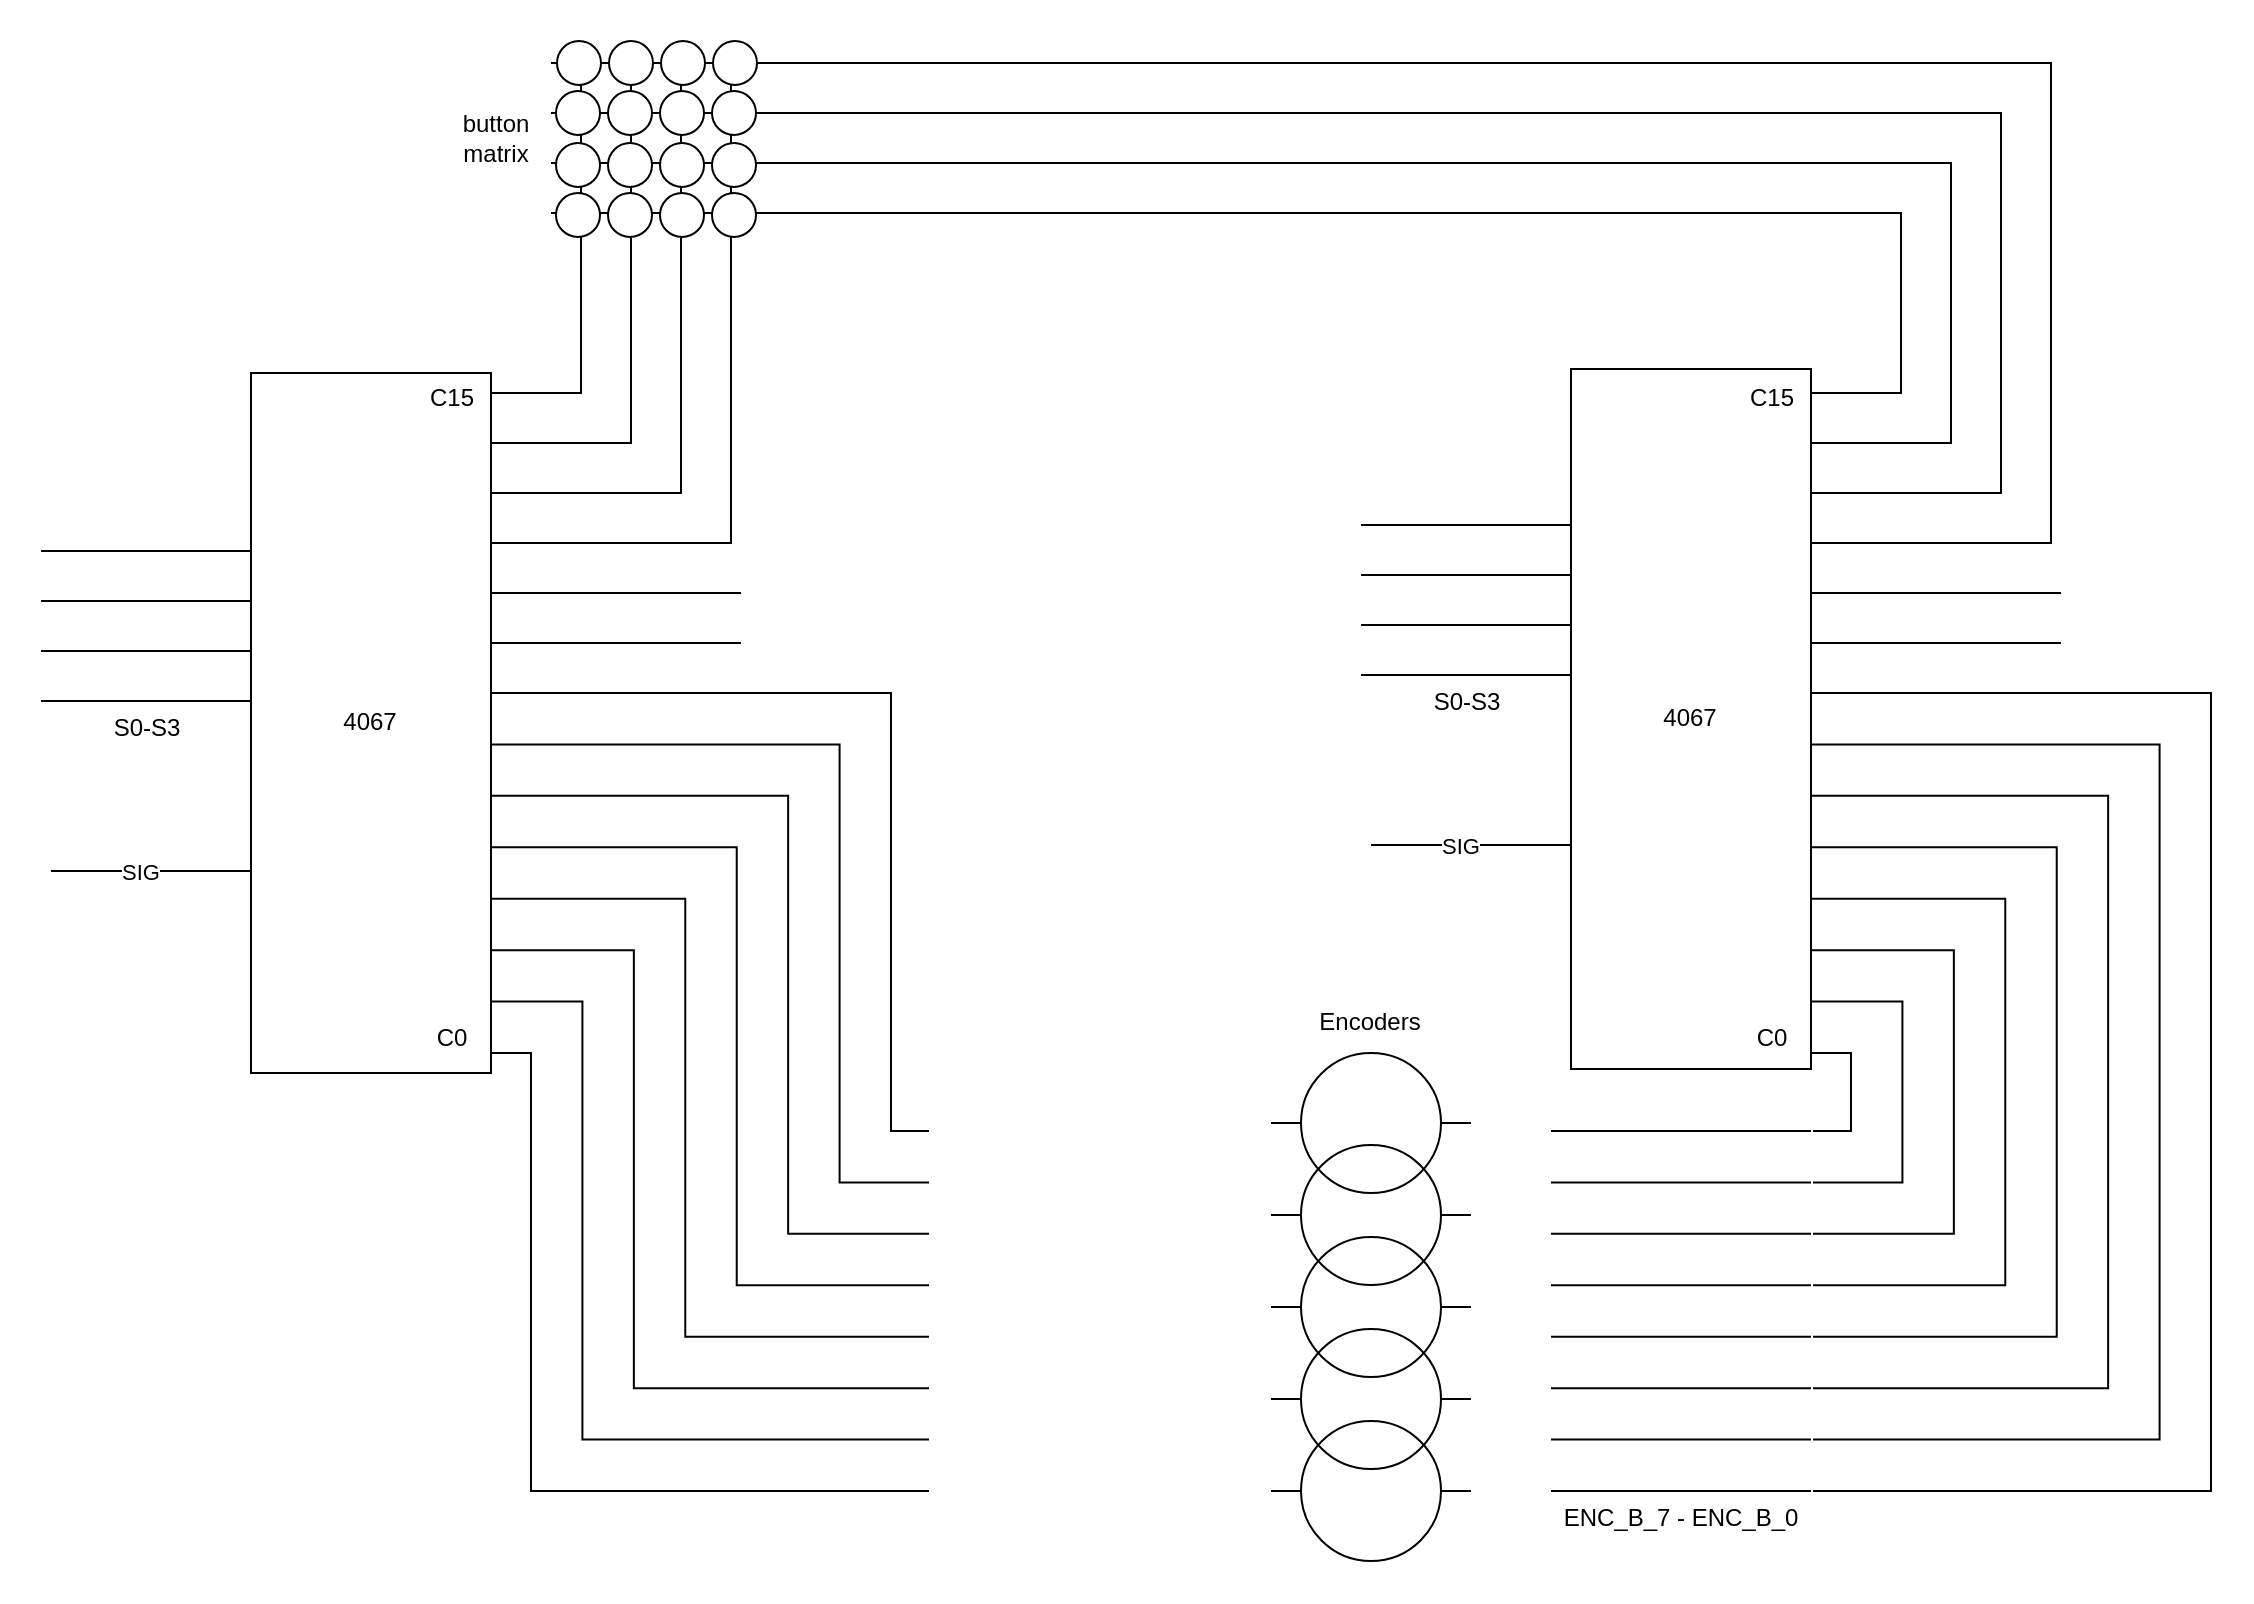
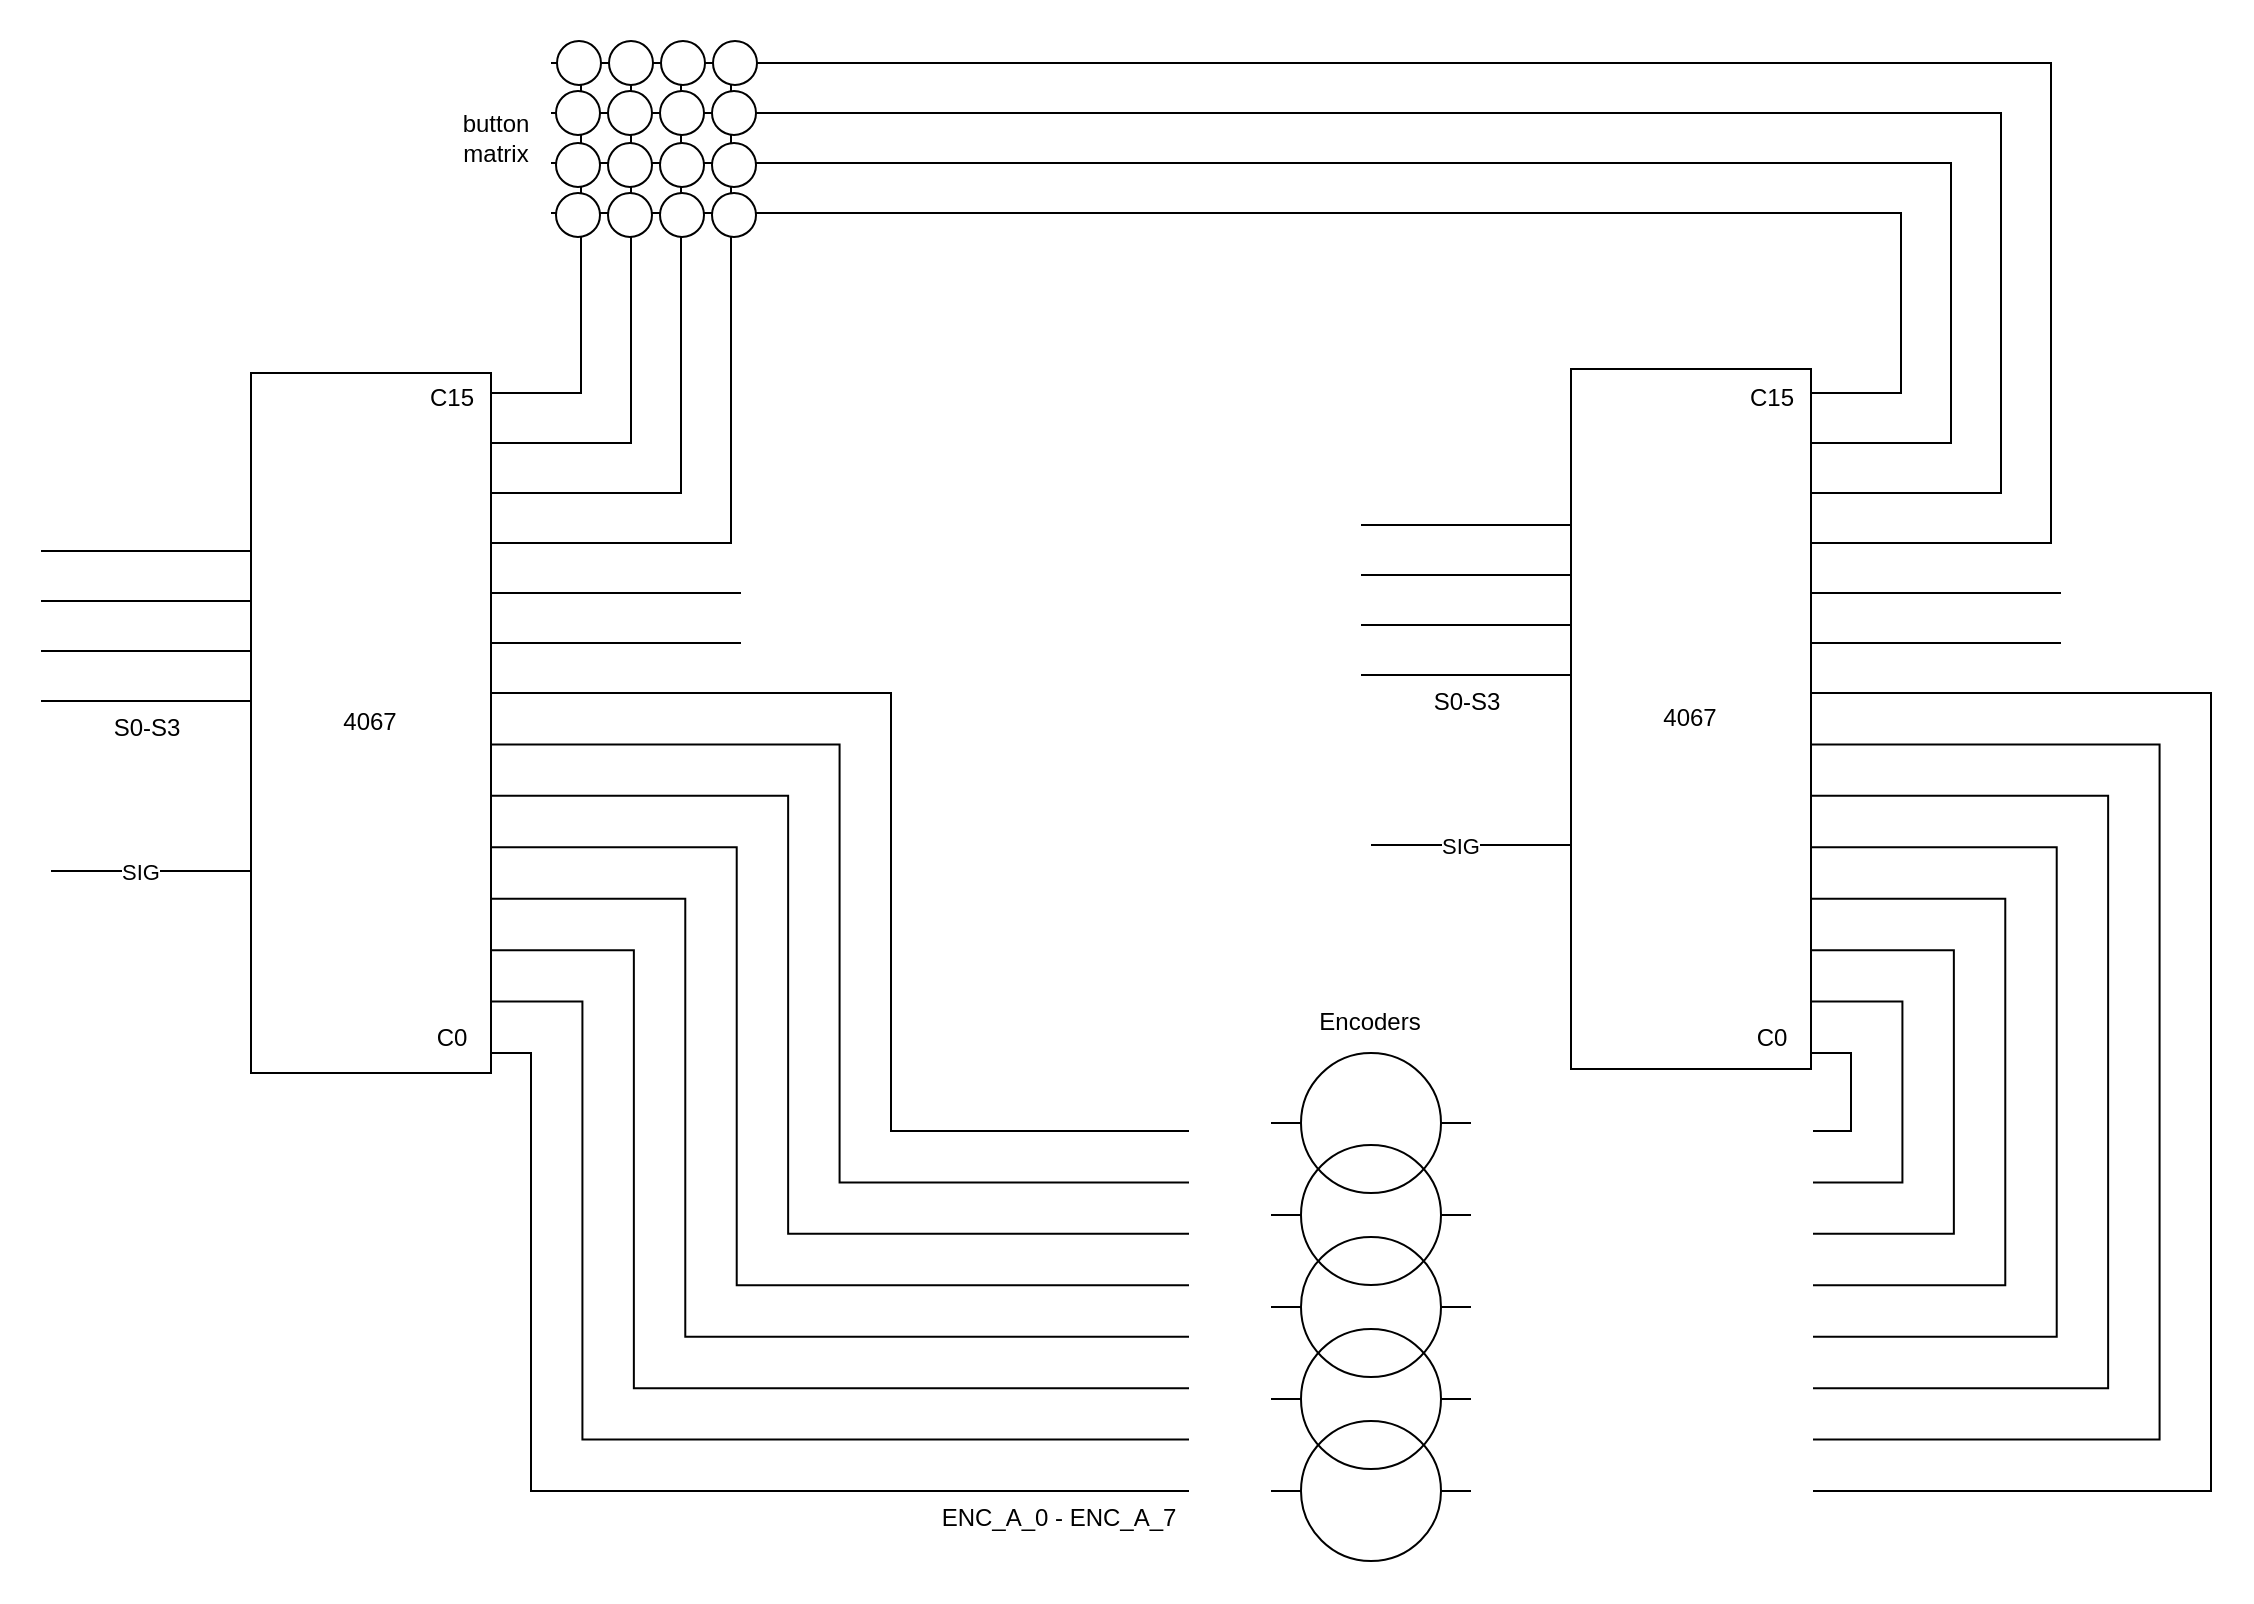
node "ENC_A_0 - ENC_A_7": added
node "ENC_B_7 - ENC_B_0": removed
